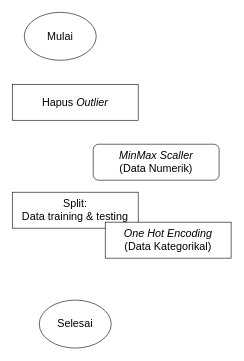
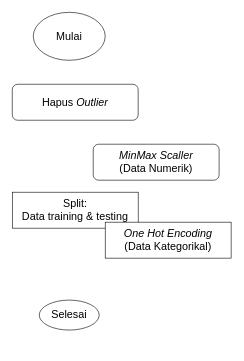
node "Mulai": moved (60, 36) -> (69, 36)
node "Hapus Outlier": shape rectangle -> rounded rectangle
node "Selesai": size 72x48 -> 60x30
